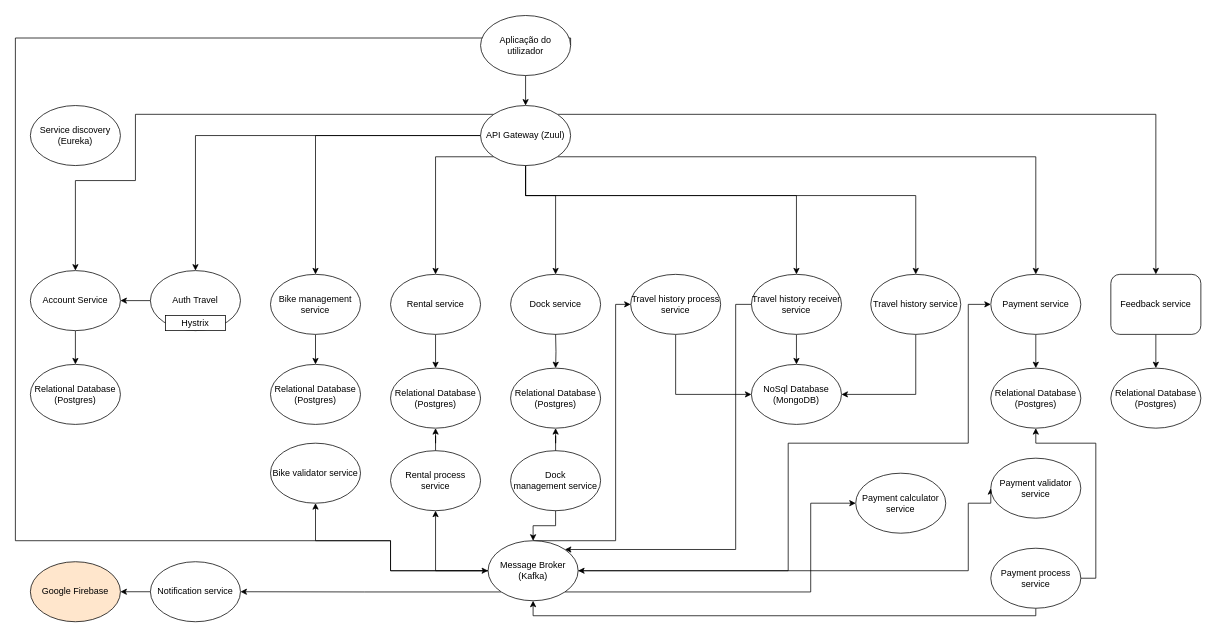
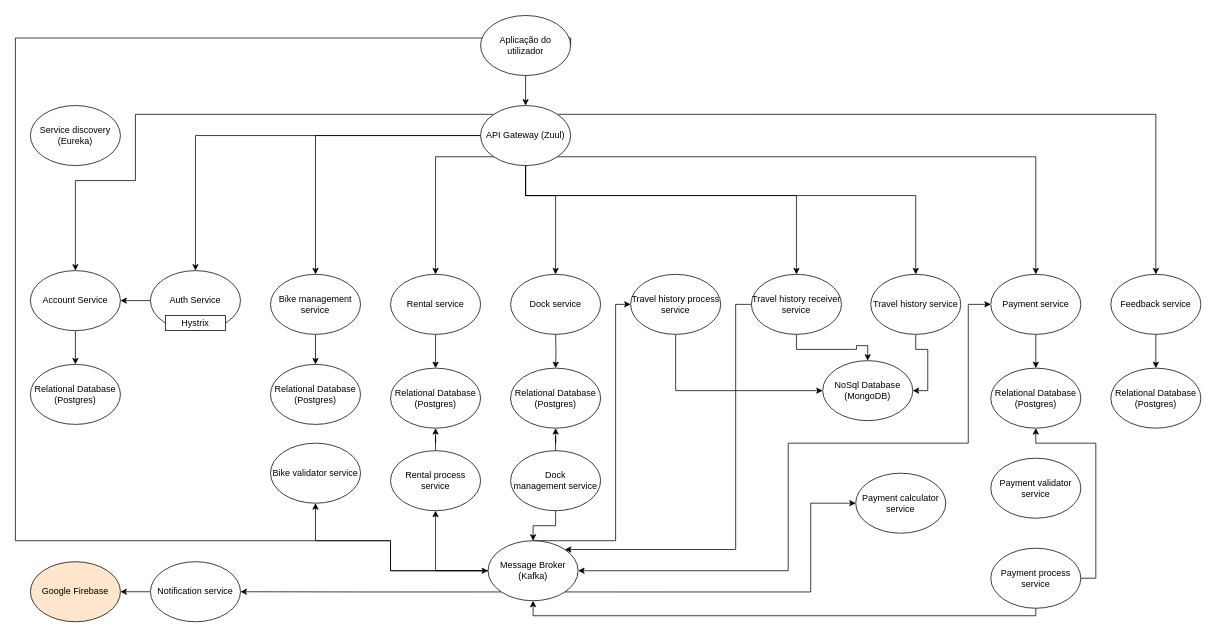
node "Auth Travel": label "Auth Travel" -> "Auth Service"
node "Feedback service": shape rounded rectangle -> ellipse
node "NoSql Database (MongoDB)": moved (796, 394) -> (867, 390)
edge "Message Broker (Kafka)" -> "Payment validator service": removed
